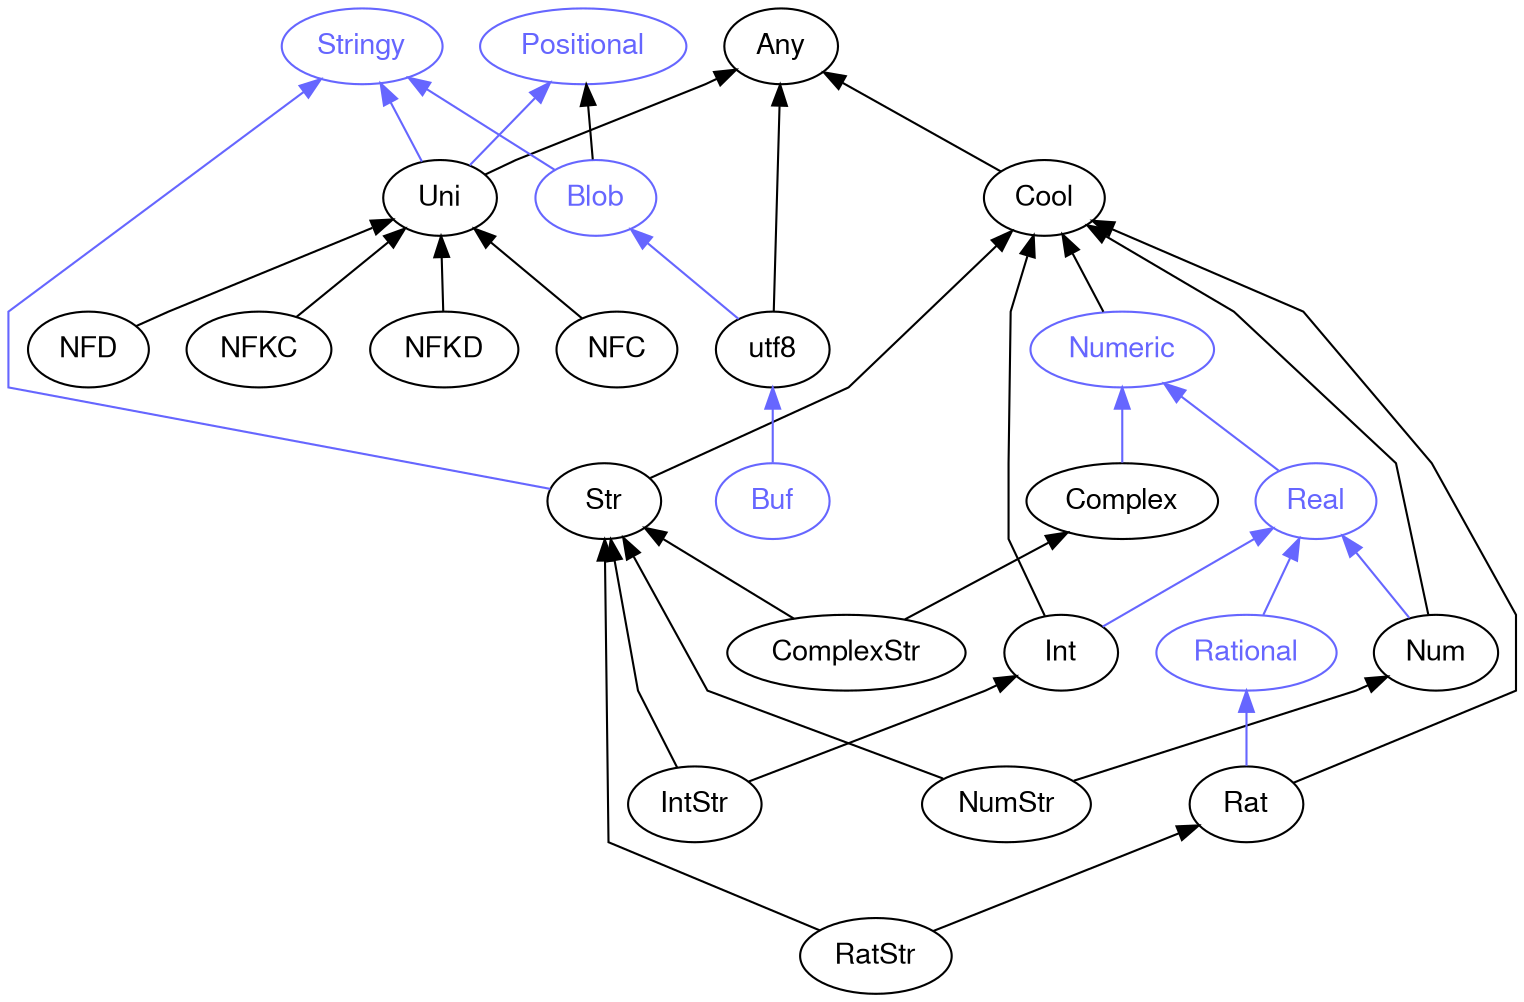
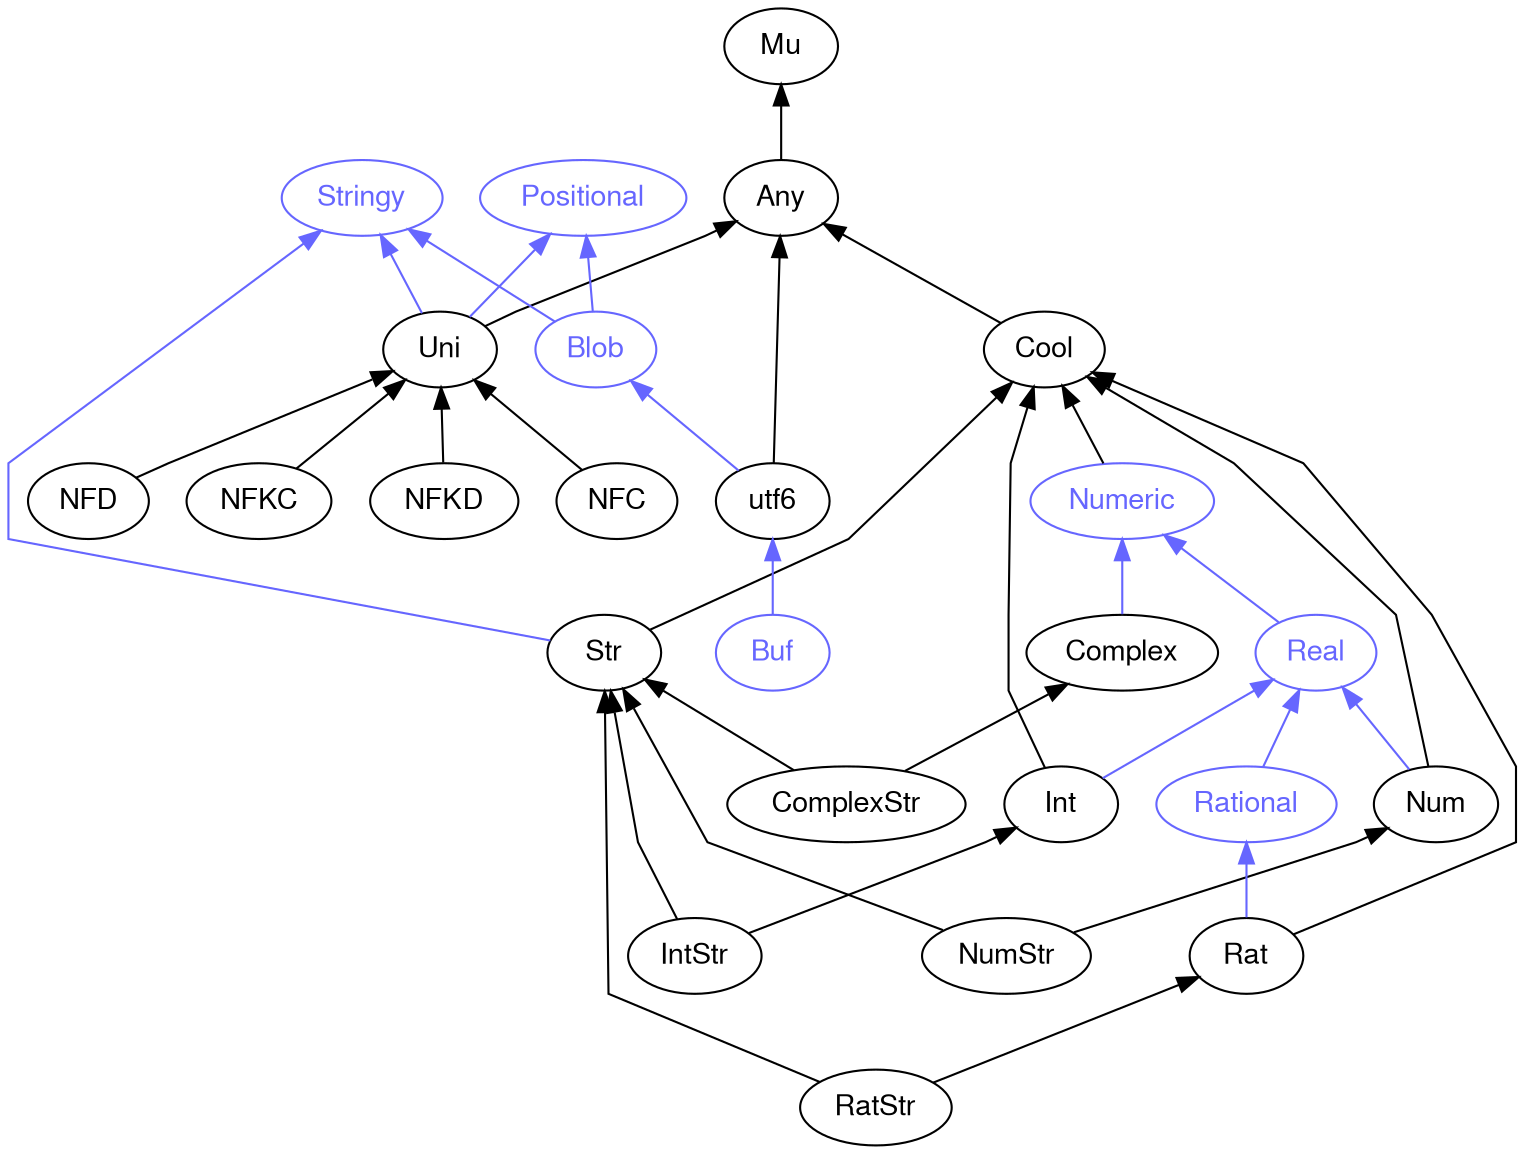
node "Mu": added
edge "Blob" -> "Positional": color #000000 -> #6666ff
node "utf8": label "utf8" -> "utf6"
